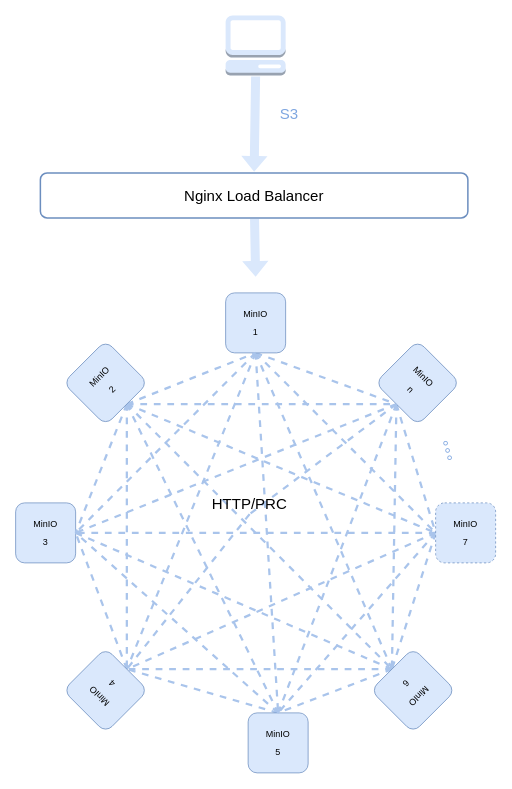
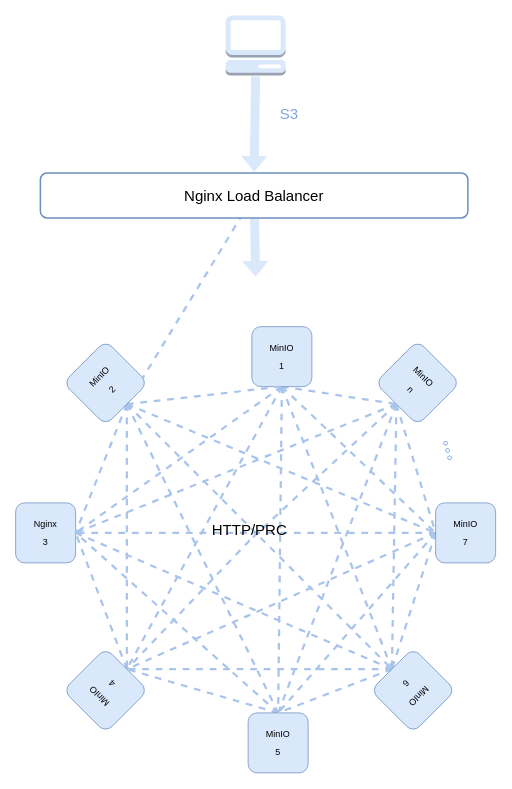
node "MinIO 1": moved (255, 323) -> (282, 357)
edge "MinIO 2" -- "MinIO n": now "MinIO 2" -- "Nginx Load Balancer"
node "HTTP/PRC": moved (249, 503) -> (249, 529)
node "MinIO 3": label "MinIO 3" -> "Nginx 3"
node "MinIO 7": style dashed -> solid
